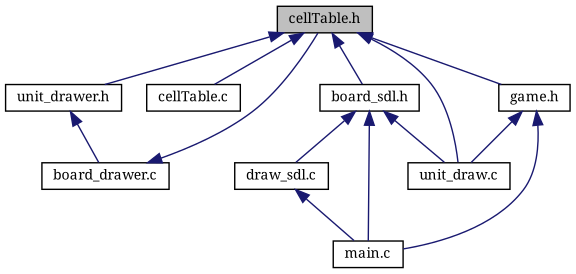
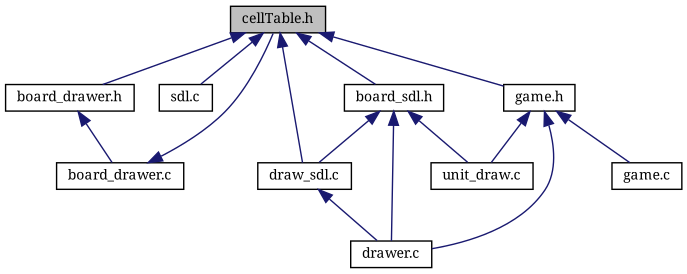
edge "unit_draw.c" -> "cellTable.h": now "draw_sdl.c" -> "cellTable.h"
node "unit_drawer.h": label "unit_drawer.h" -> "board_drawer.h"
node "cellTable.c": label "cellTable.c" -> "sdl.c"
node "game.c": added
node "main.c": label "main.c" -> "drawer.c"
